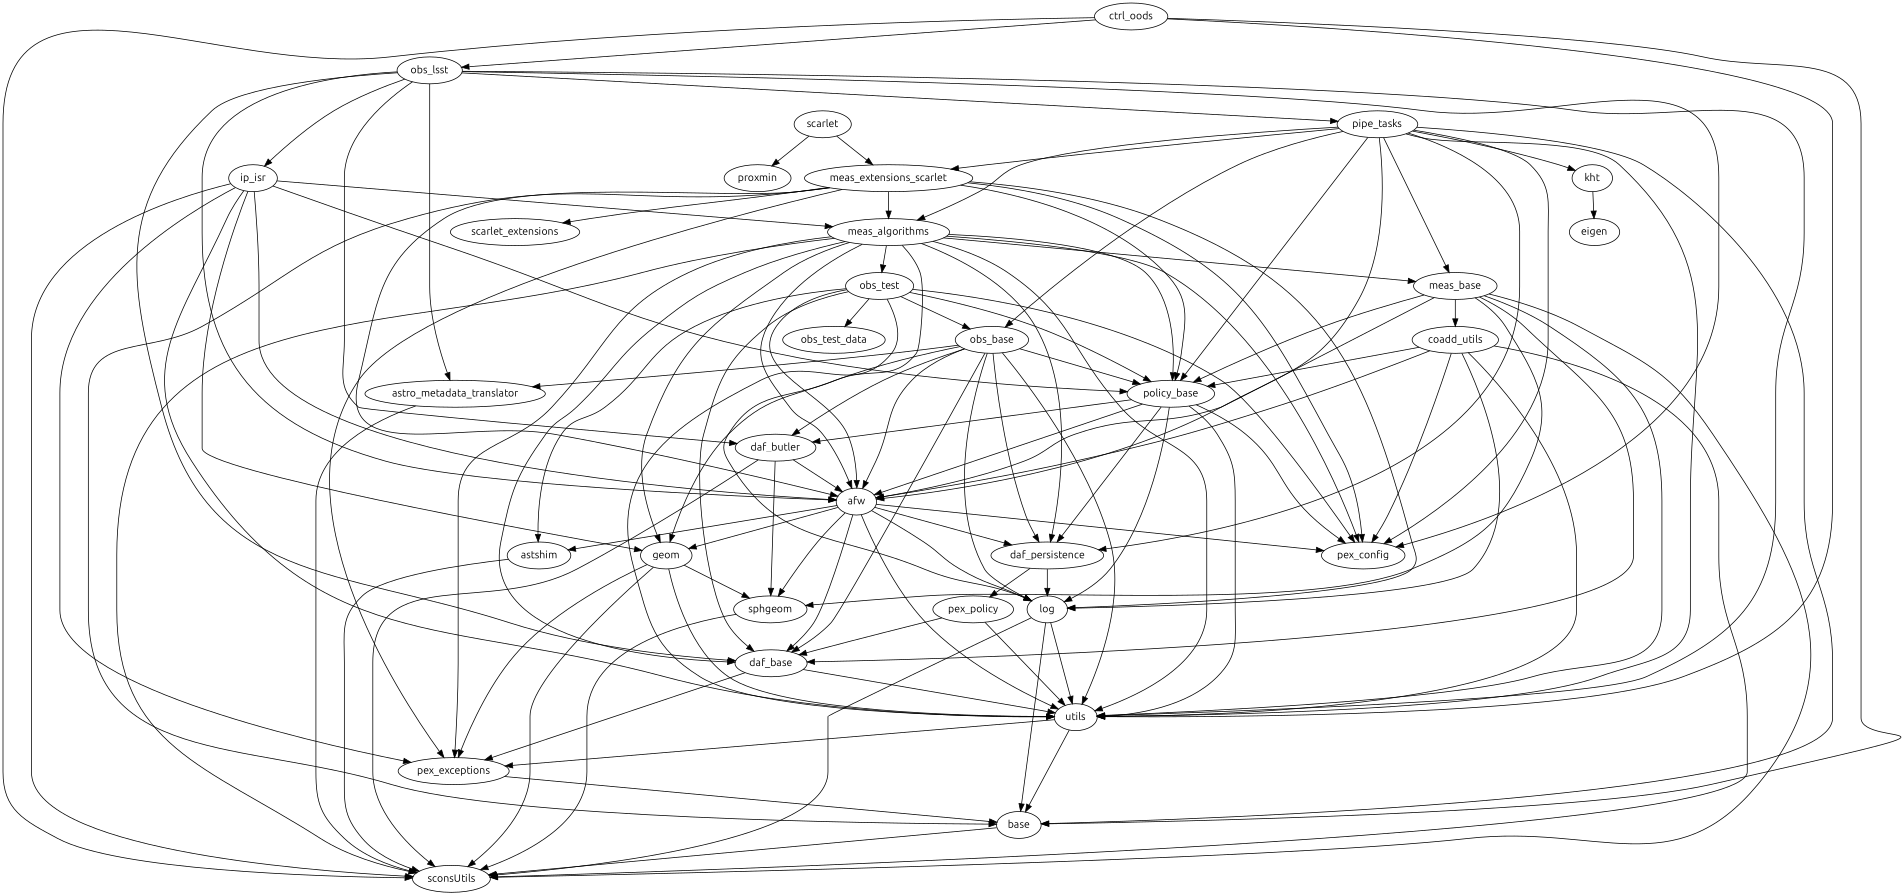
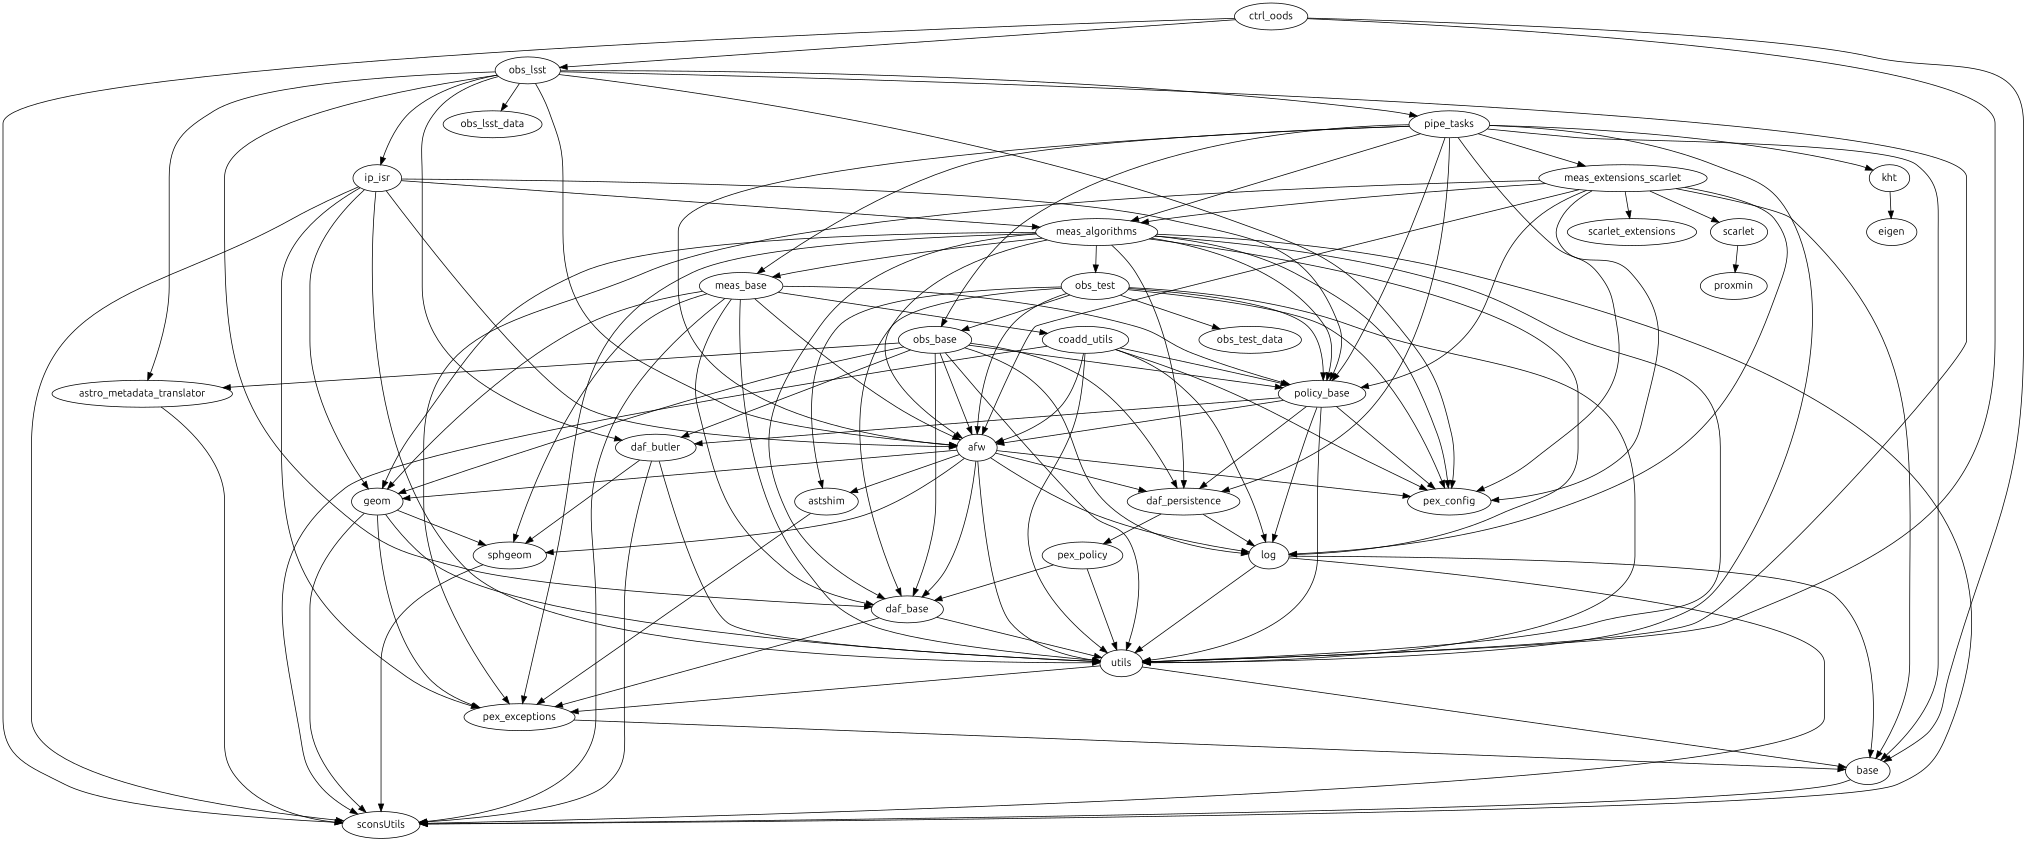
node "obs_lsst_data": added
edge "scarlet" -> "meas_extensions_scarlet": reversed
edge "meas_base" -> "geom": added
edge "daf_butler" -> "afw": now "daf_butler" -> "utils"
edge "astshim" -> "sconsUtils": now "astshim" -> "pex_exceptions"
